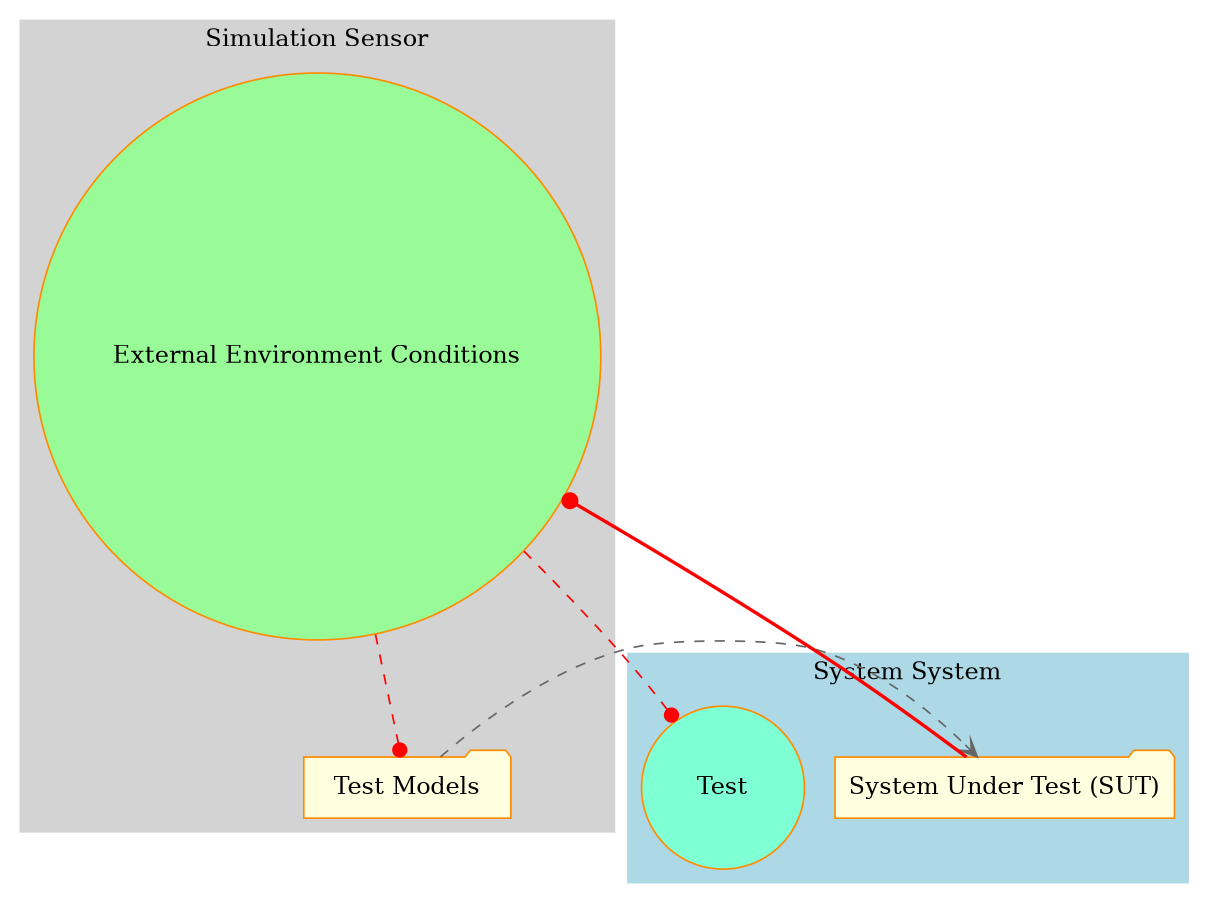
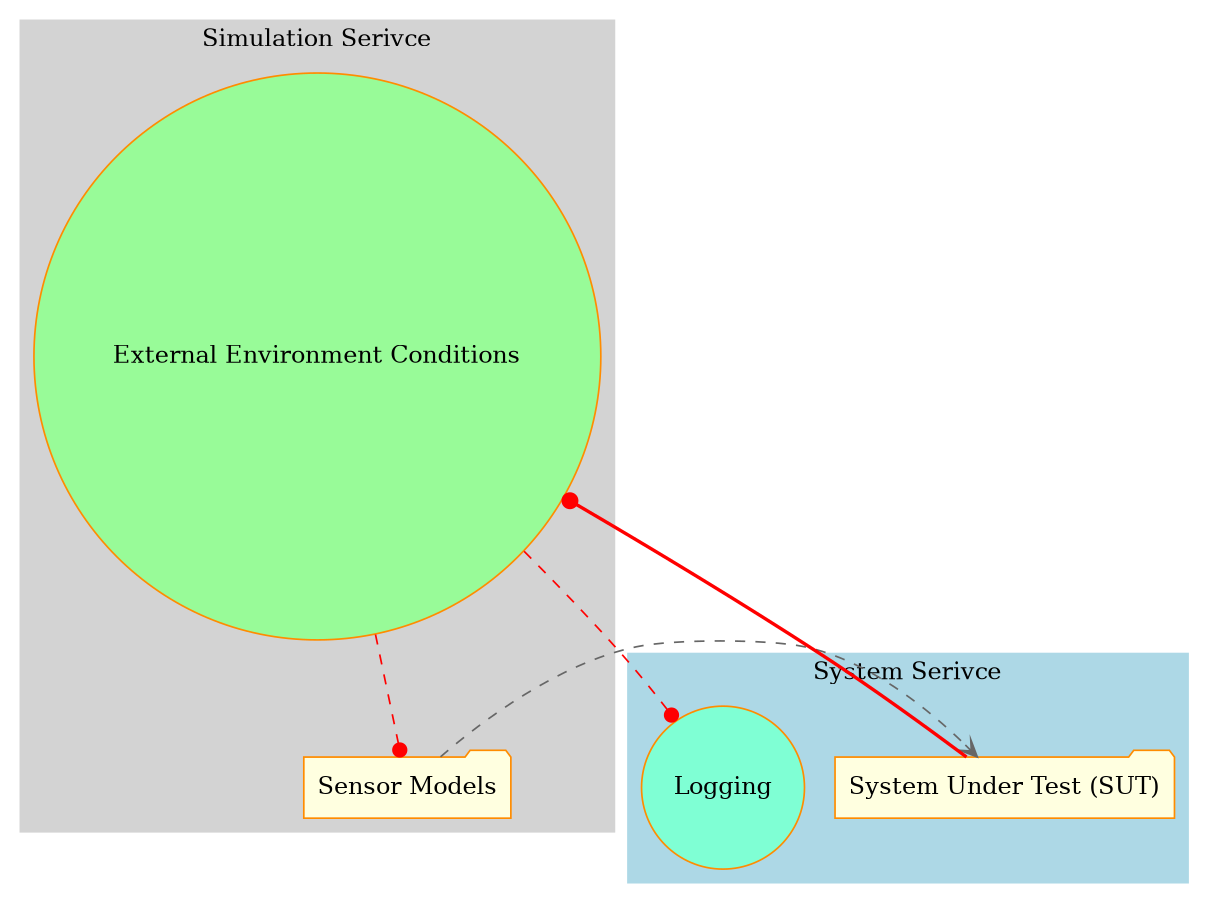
cluster "Simulation Sensor": label "Simulation Sensor" -> "Simulation Serivce"
cluster "System System": label "System System" -> "System Serivce"
node "Test Models": label "Test Models" -> "Sensor Models"
node "Test": label "Test" -> "Logging"
